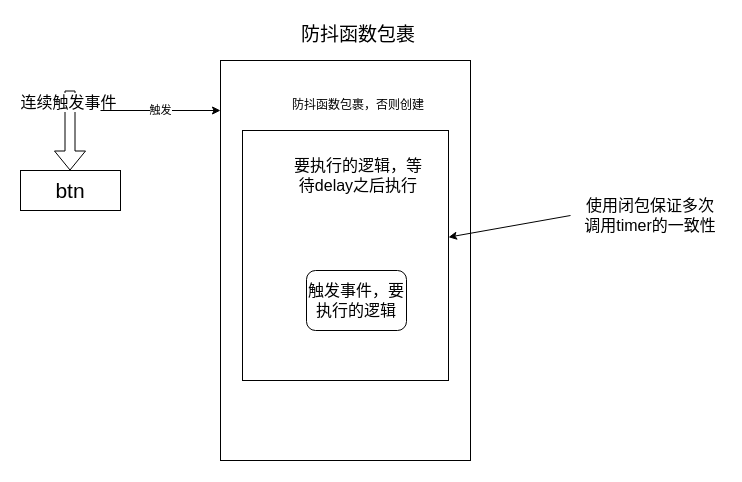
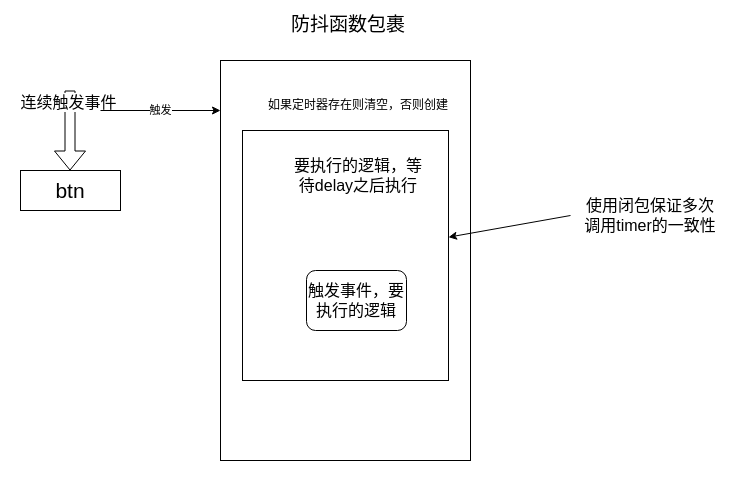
node "防抖函数包裹": moved (359, 36) -> (349, 26)
node "防抖函数包裹，否则创建": label "防抖函数包裹，否则创建" -> "如果定时器存在则清空，否则创建"
